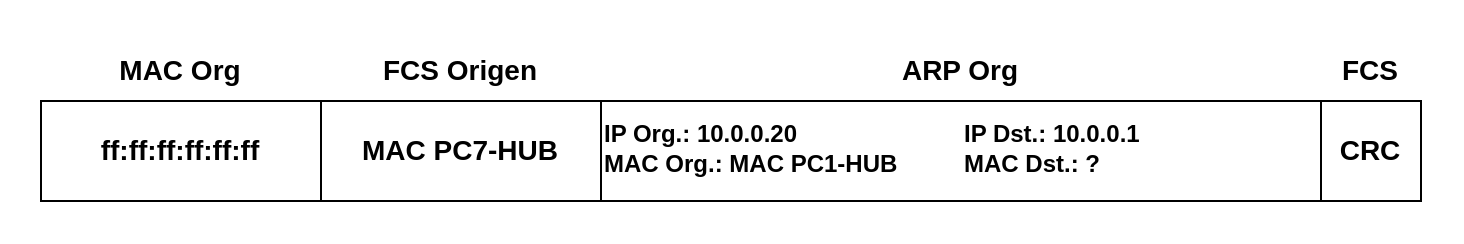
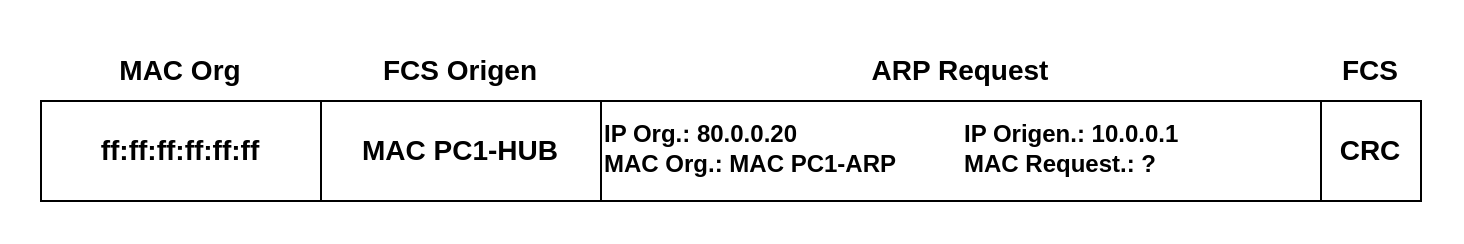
node "ARP Org": label "ARP Org" -> "ARP Request"
node "IP Org.: 10.0.0.20": label "IP Org.: 10.0.0.20" -> "IP Org.: 80.0.0.20"
node "IP Dst.: 10.0.0.1": label "IP Dst.: 10.0.0.1" -> "IP Origen.: 10.0.0.1"
node "MAC PC7-HUB": label "MAC PC7-HUB" -> "MAC PC1-HUB"
node "MAC Org.: MAC PC1-HUB": label "MAC Org.: MAC PC1-HUB" -> "MAC Org.: MAC PC1-ARP"
node "MAC Dst.: ?": label "MAC Dst.: ?" -> "MAC Request.: ?"
